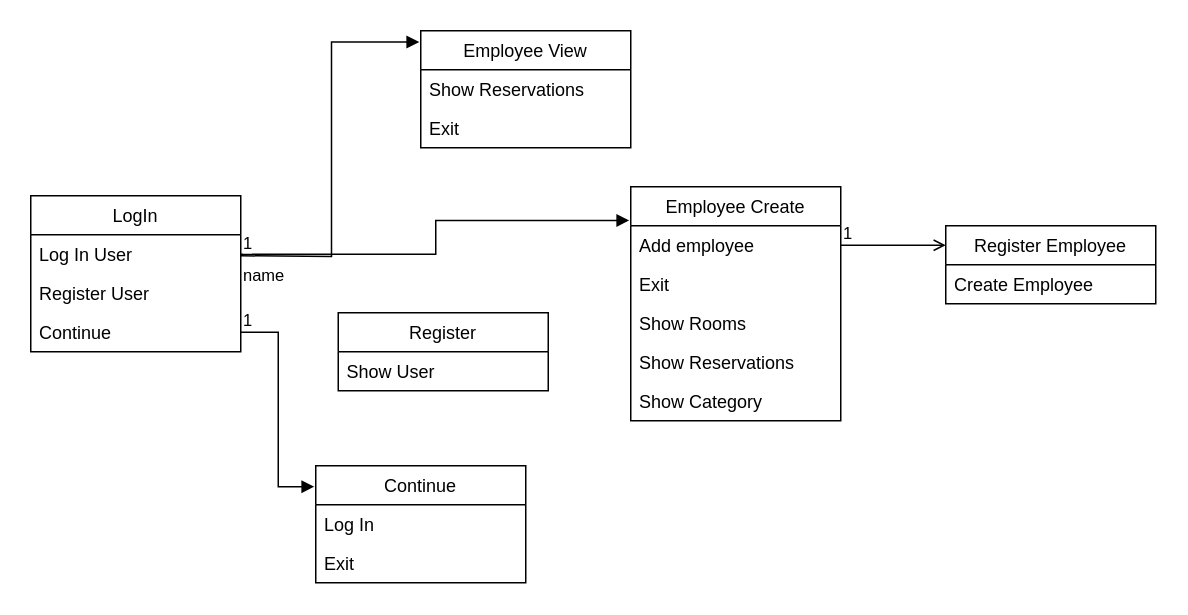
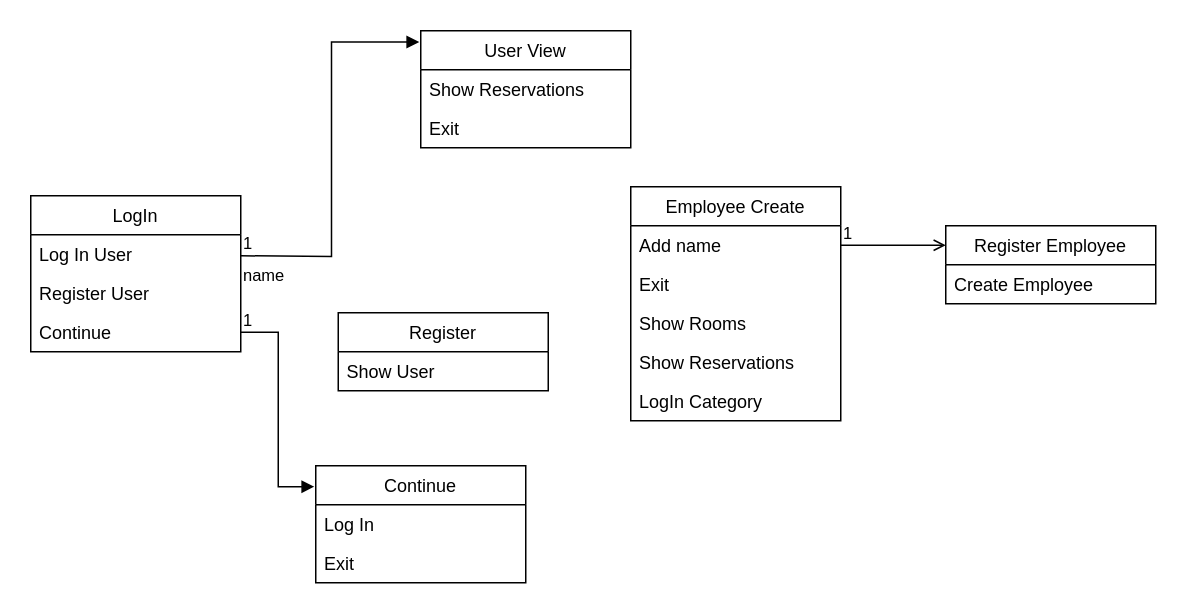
node "Employee View": label "Employee View" -> "User View"
edge "Log In User" -> "Employee Create": removed, label "1"
node "Add employee": label "Add employee" -> "Add name"
node "Show Category": label "Show Category" -> "LogIn Category"
